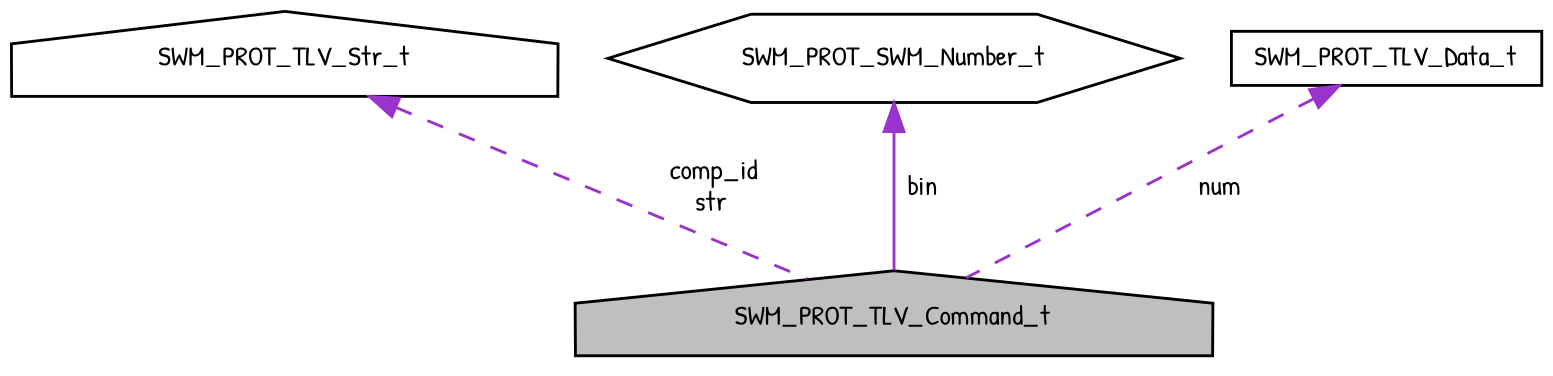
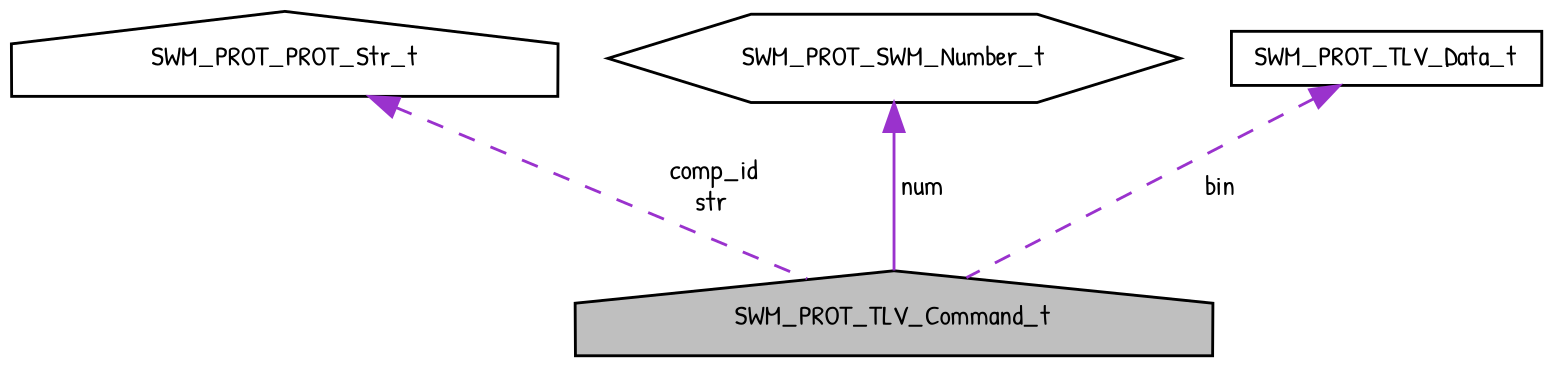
node "SWM_PROT_TLV_Str_t": label "SWM_PROT_TLV_Str_t" -> "SWM_PROT_PROT_Str_t"
edge "SWM_PROT_TLV_Command_t" -> "SWM_PROT_SWM_Number_t": label " bin" -> " num"
edge "SWM_PROT_TLV_Command_t" -> "SWM_PROT_TLV_Data_t": label " num" -> " bin"
